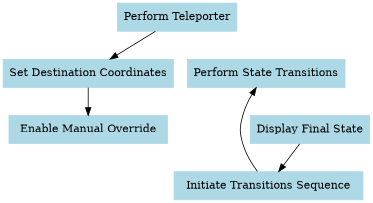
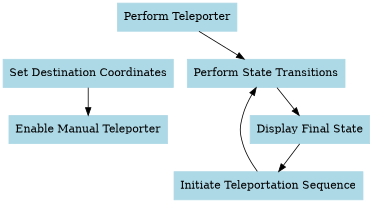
edge "Perform Teleporter" -> "Set Destination Coordinates": now "Perform Teleporter" -> "Perform State Transitions"
edge "Perform State Transitions" -> "Display Final State": added
node "Enable Manual Override": label "Enable Manual Override" -> "Enable Manual Teleporter"
node "Initiate Transitions Sequence": label "Initiate Transitions Sequence" -> "Initiate Teleportation Sequence"
